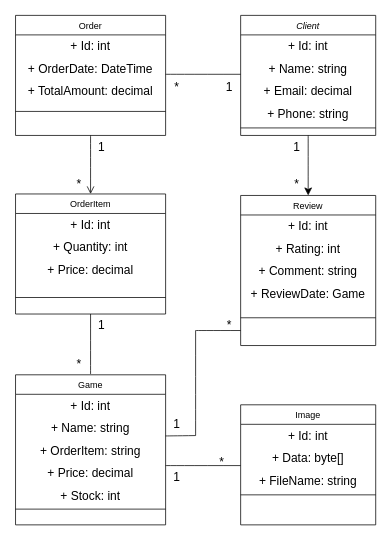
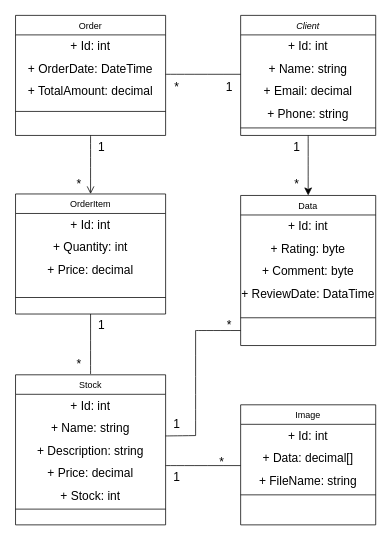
node "Review": label "Review" -> "Data"
node "+ Rating: int": label "+ Rating: int" -> "+ Rating: byte"
node "+ Comment: string": label "+ Comment: string" -> "+ Comment: byte"
node "+ ReviewDate: Game": label "+ ReviewDate: Game" -> "+ ReviewDate: DataTime"
node "Game": label "Game" -> "Stock"
node "+ OrderItem: string": label "+ OrderItem: string" -> "+ Description: string"
node "+ Data: byte[]": label "+ Data: byte[]" -> "+ Data: decimal[]"
